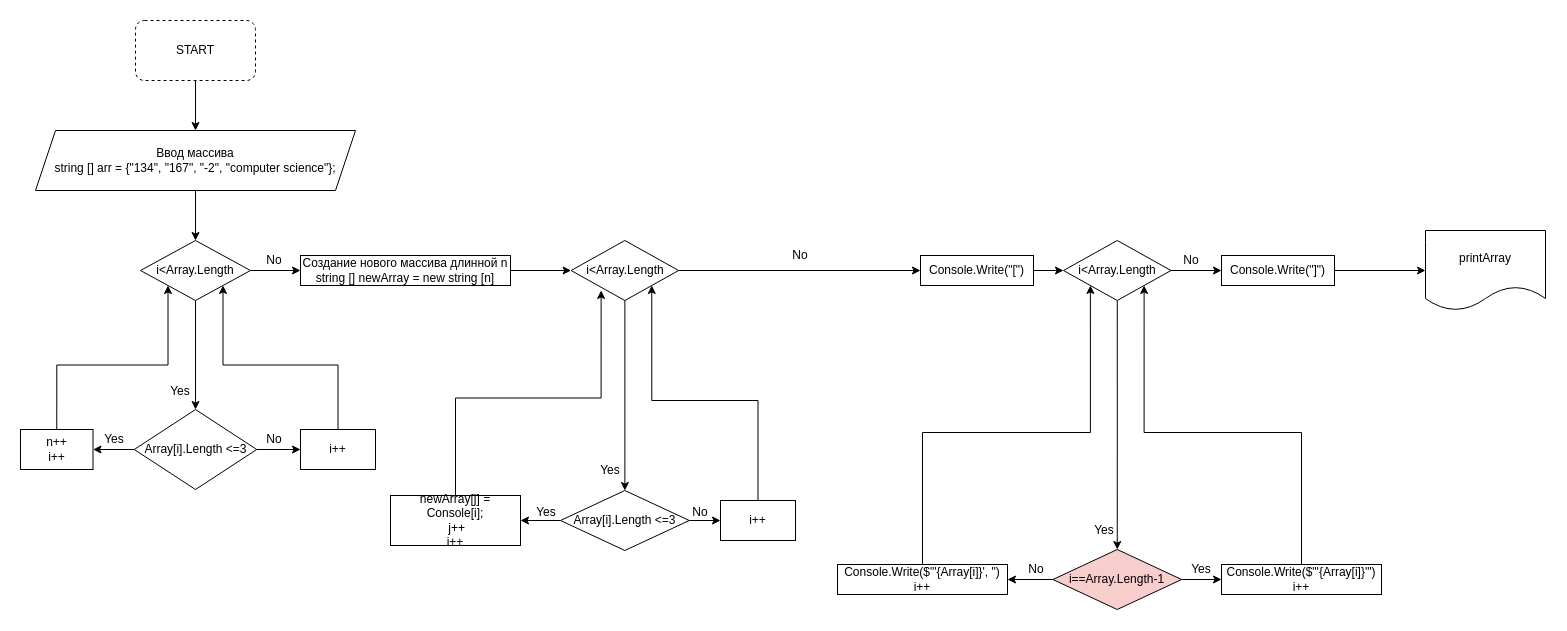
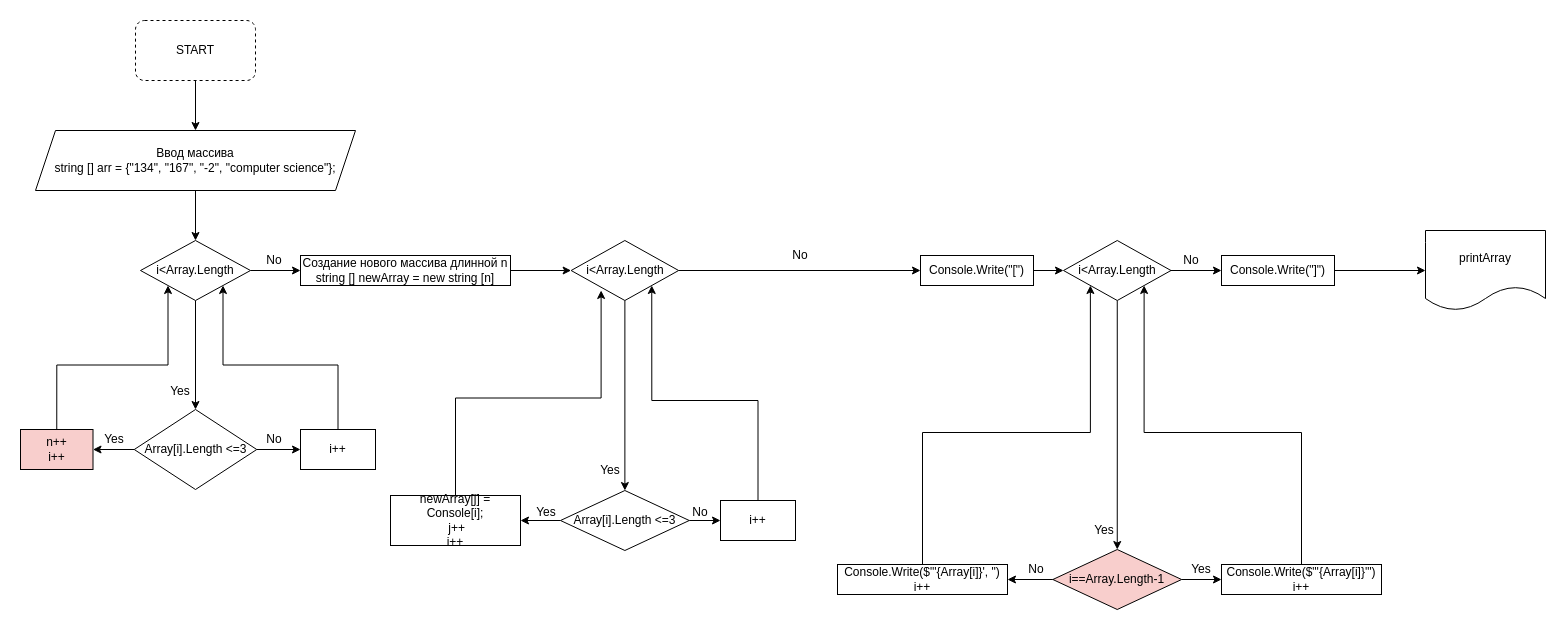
node "n++ i++": fillcolor #ffffff -> #f8cecc
